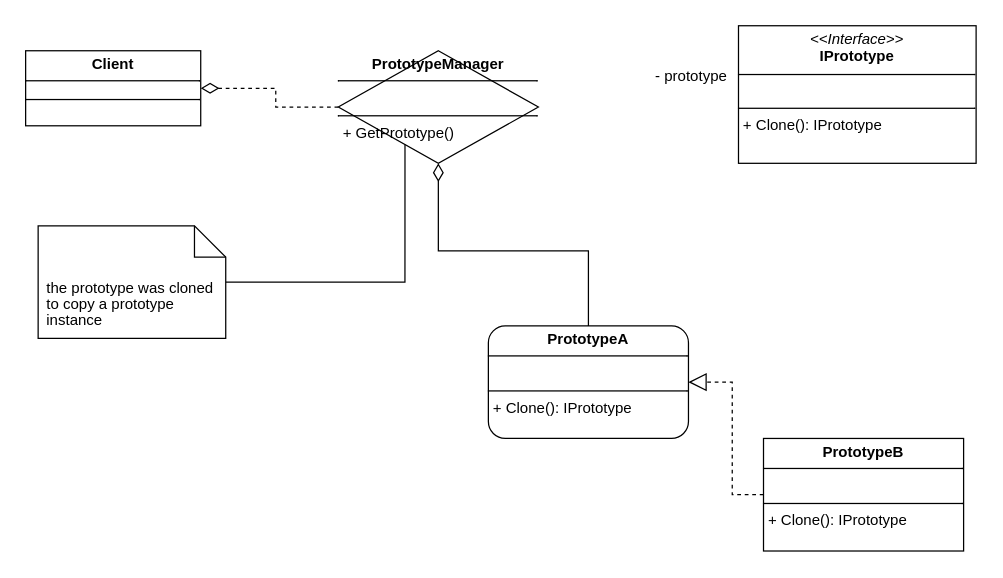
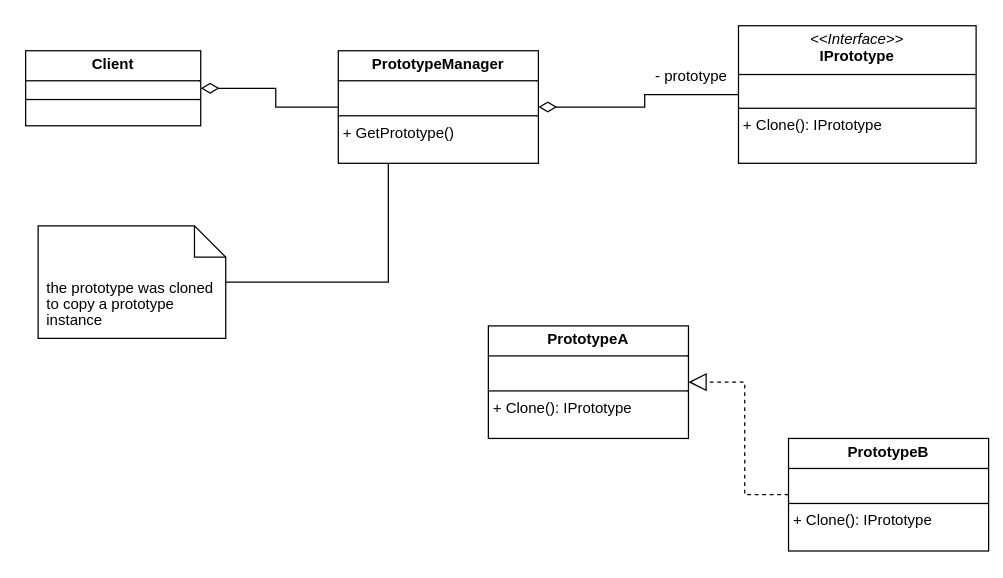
edge "PrototypeManager + GetPrototype()" -> "Client": style dashed -> solid
node "PrototypeManager + GetPrototype()": shape diamond -> rectangle
edge "PrototypeA + Clone(): IPrototype" -> "PrototypeManager + GetPrototype()": now "<<Interface>> IPrototype + Clone(): IPrototype" -> "PrototypeManager + GetPrototype()"
node "PrototypeA + Clone(): IPrototype": shape rounded rectangle -> rectangle
node "PrototypeB + Clone(): IPrototype": moved (863, 494) -> (888, 494)
